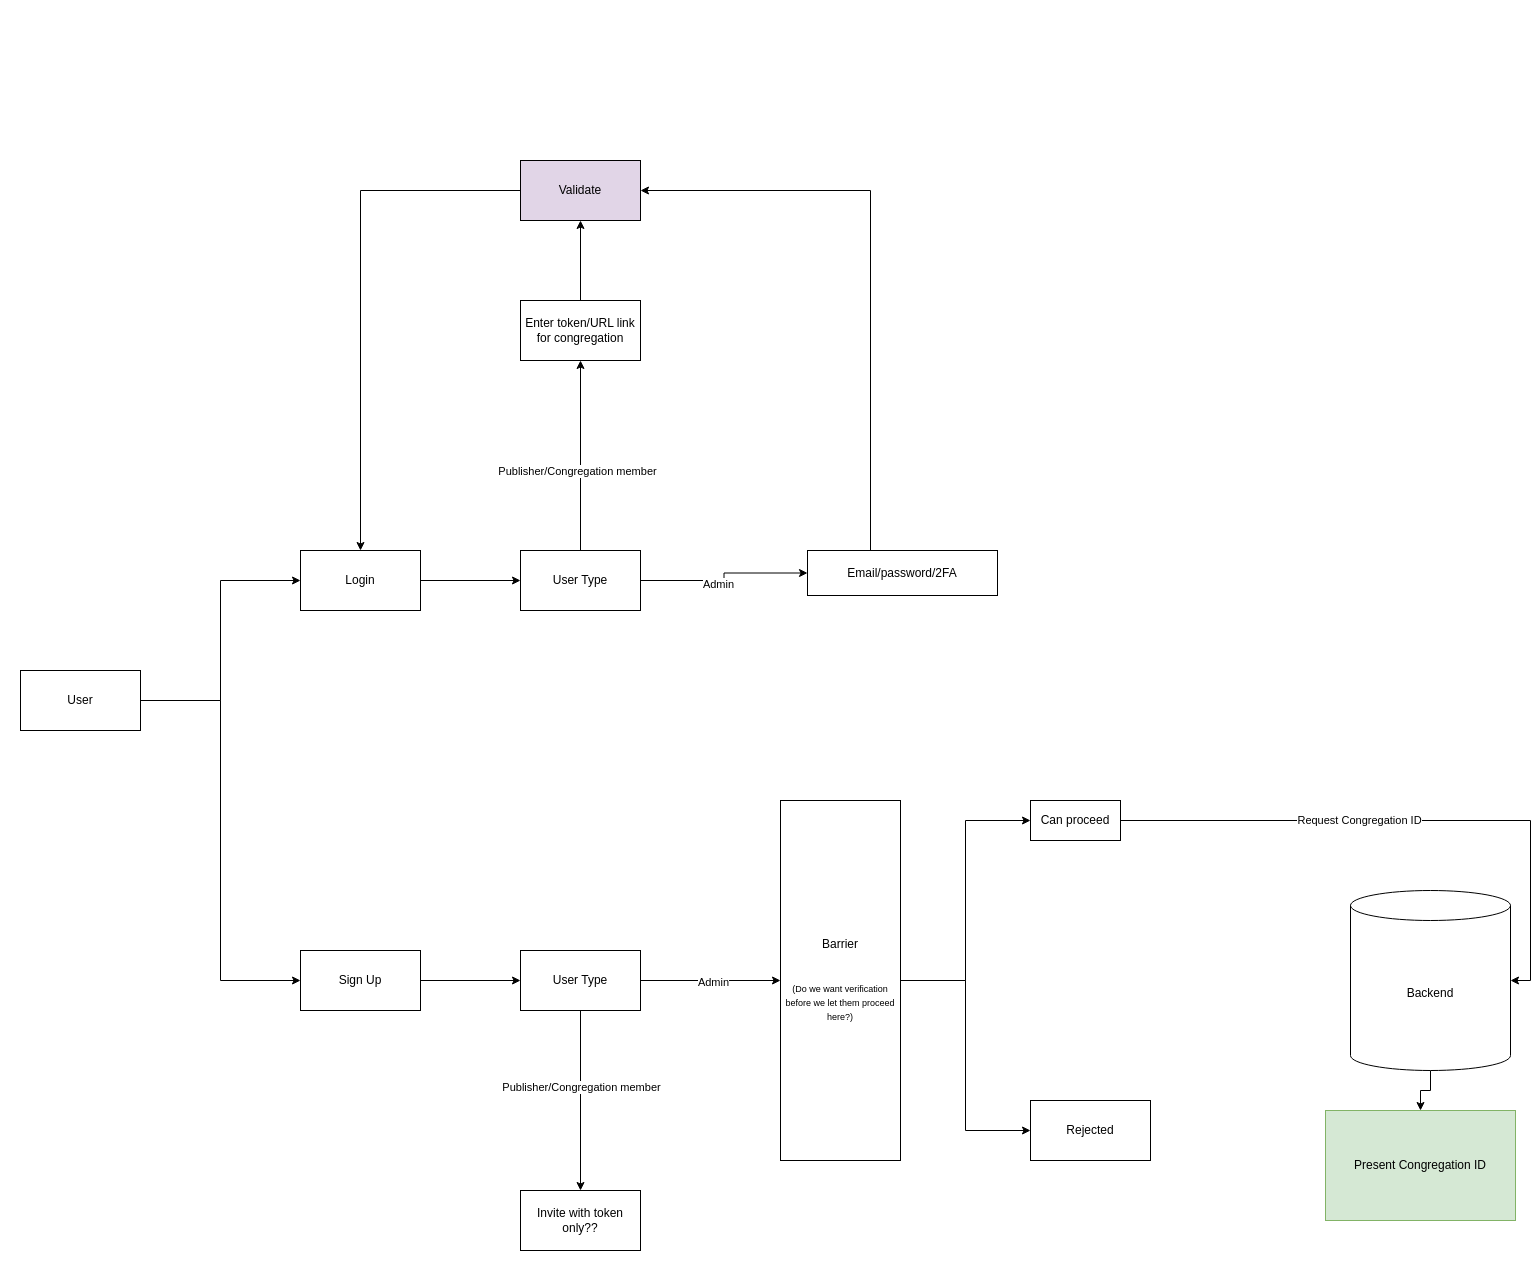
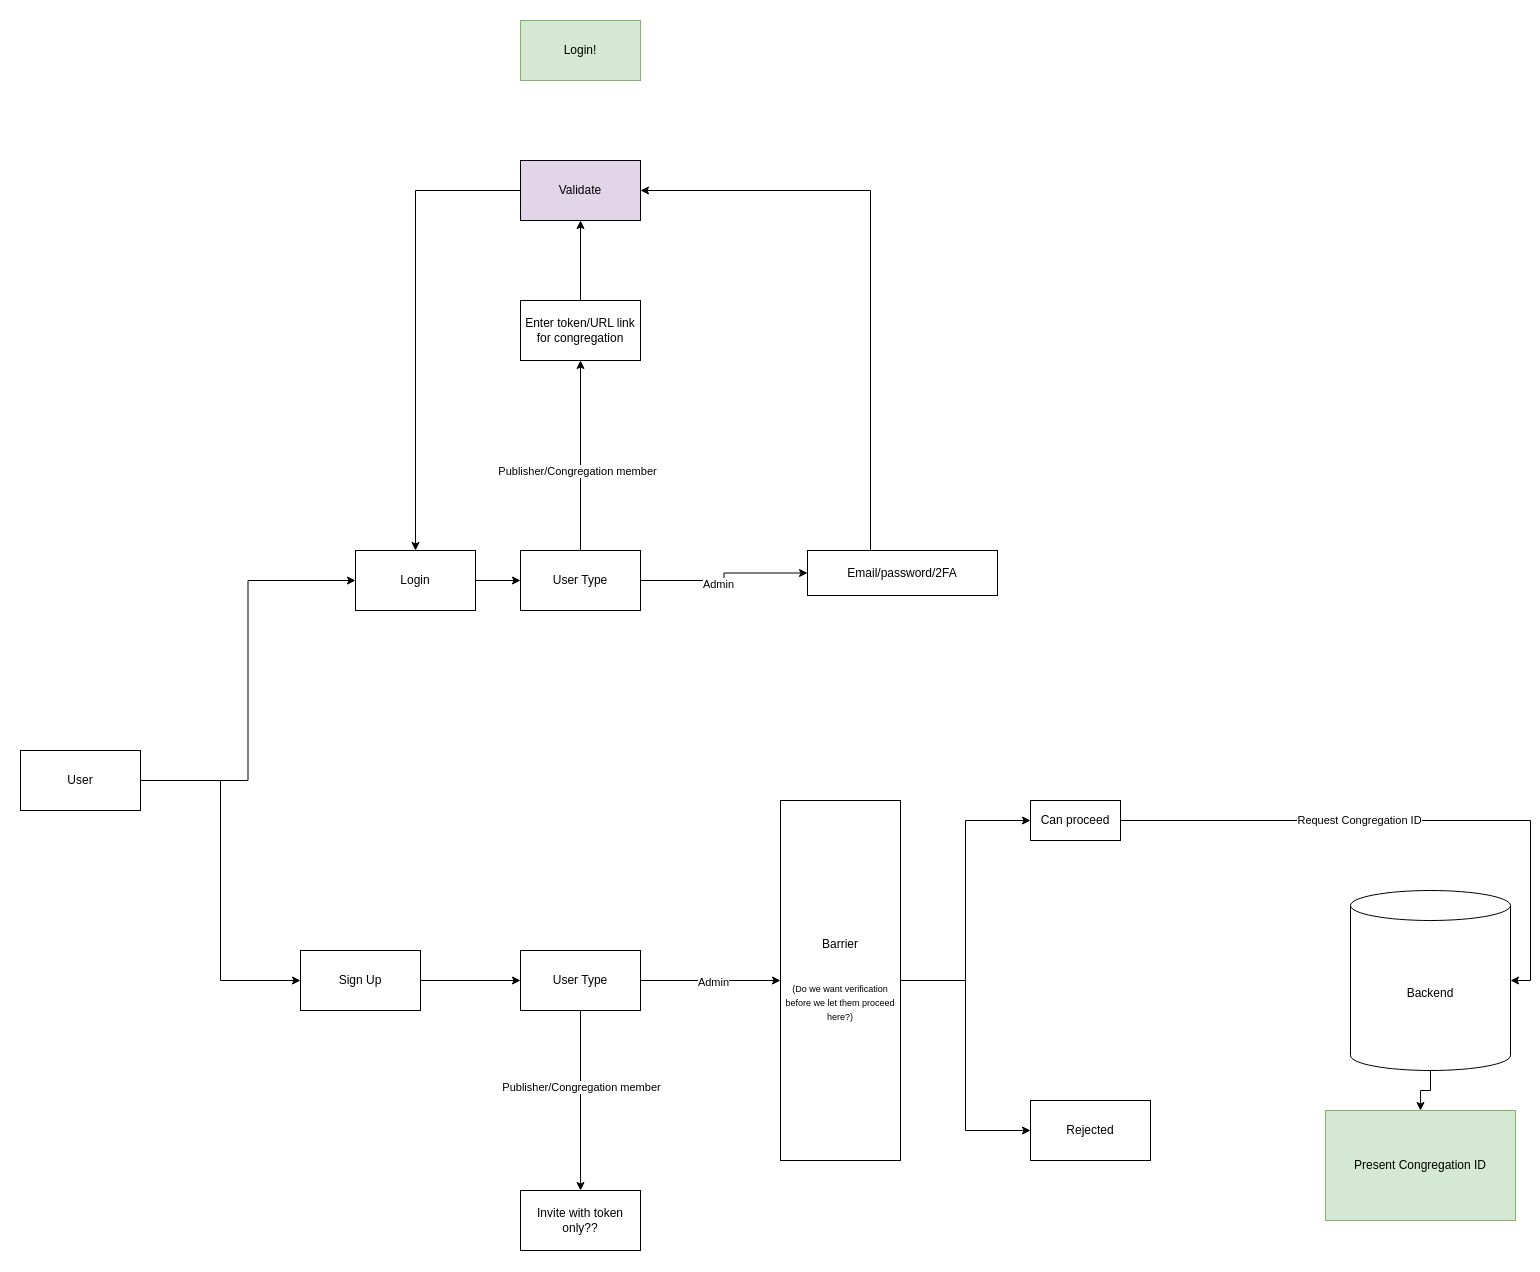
node "Login!": added
node "Login": moved (361, 581) -> (416, 581)
node "User": moved (81, 701) -> (81, 781)
